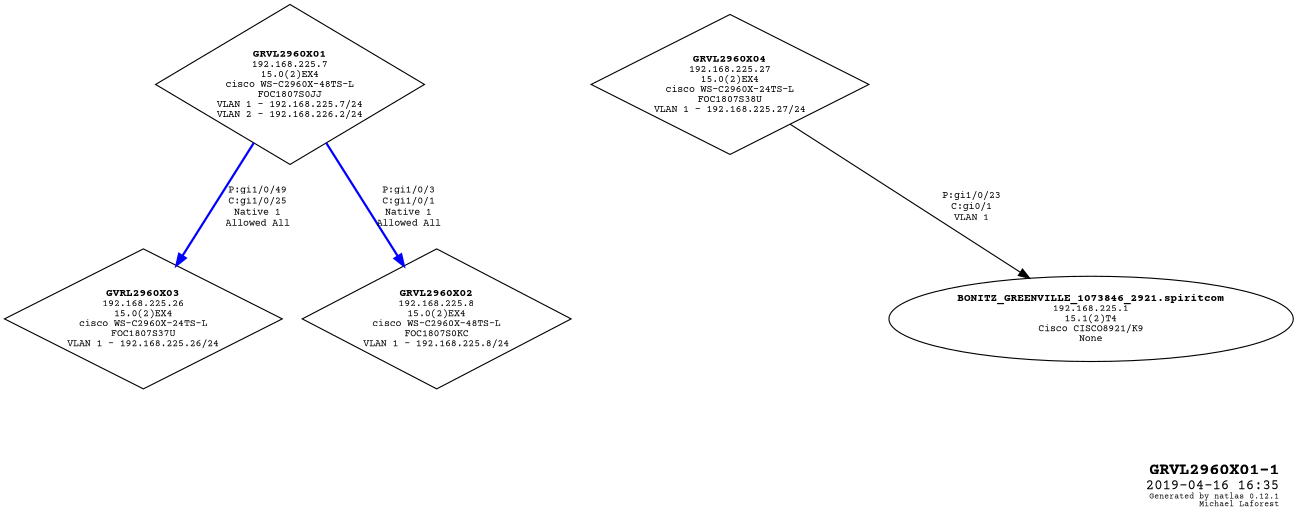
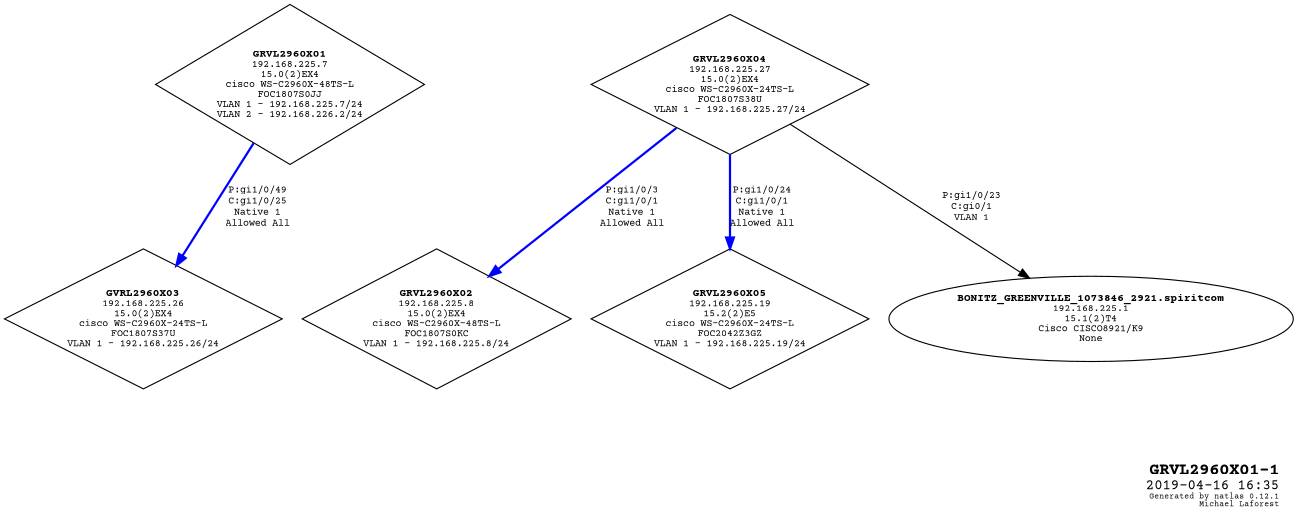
edge "GRVL2960X01" -- "GRVL2960X02": now "GRVL2960X04" -- "GRVL2960X02"
node "GRVL2960X05": added
